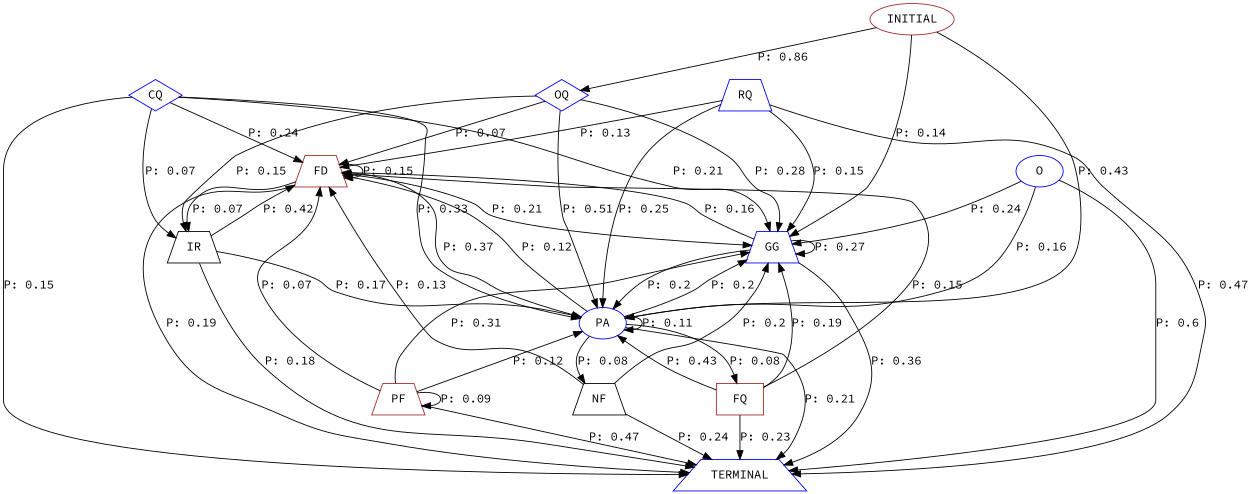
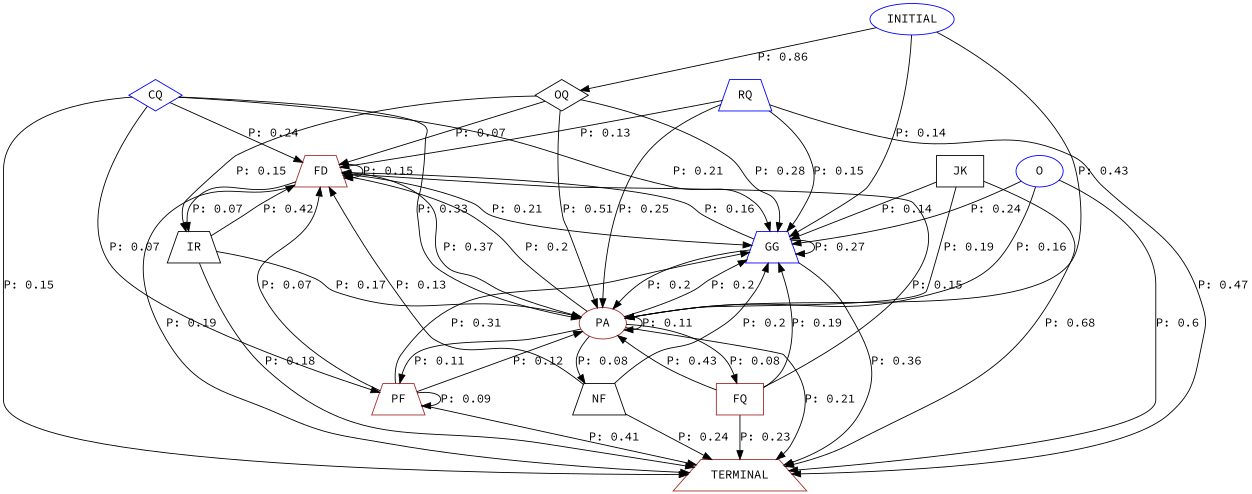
node "INITIAL": color brown -> blue
node "OQ": color blue -> black
node "JK": added
edge "CQ" -> "IR": now "CQ" -> "PF"
edge "PA" -> "FD": label "P: 0.12" -> "P: 0.2"
node "PA": color blue -> brown
edge "PA" -> "PF": added, label "P: 0.11"
edge "PF" -> "TERMINAL": label "P: 0.47" -> "P: 0.41"
node "TERMINAL": color blue -> brown
